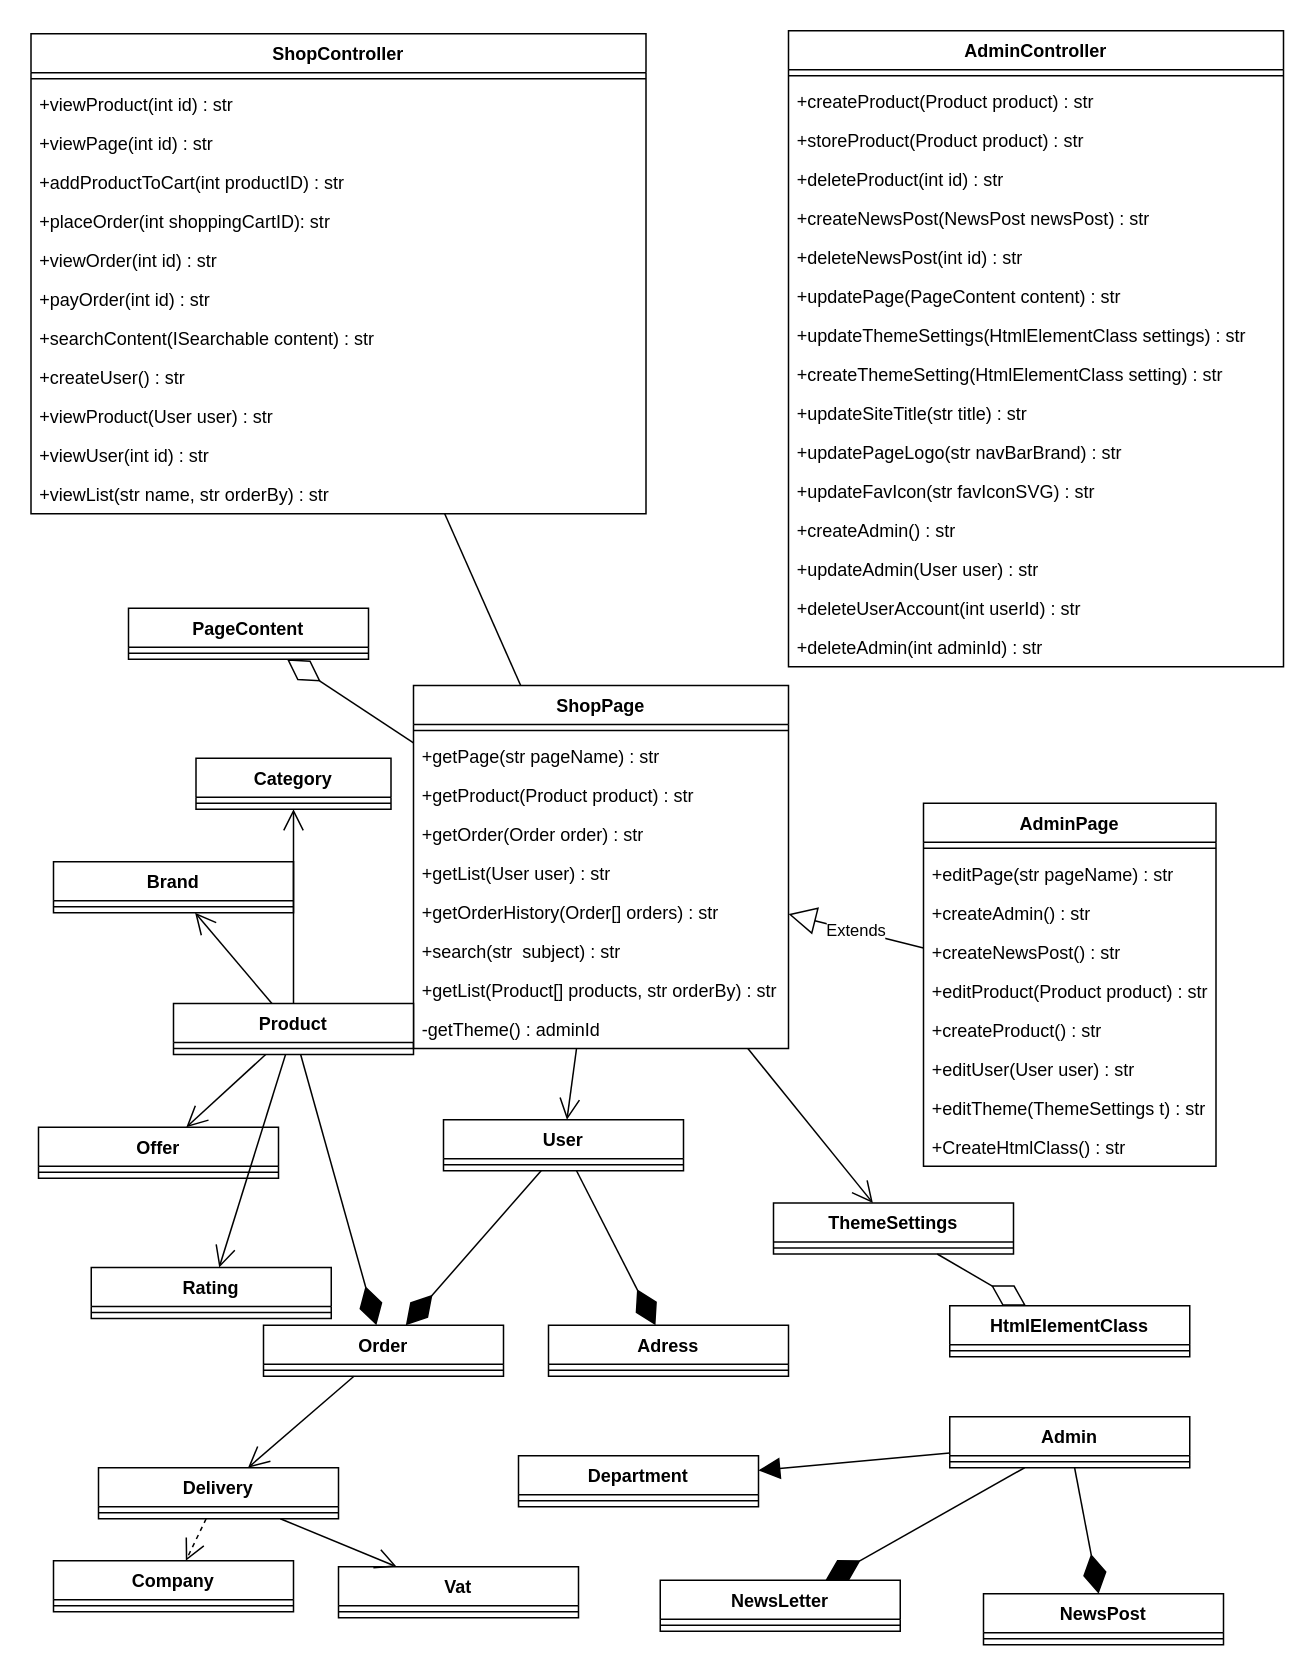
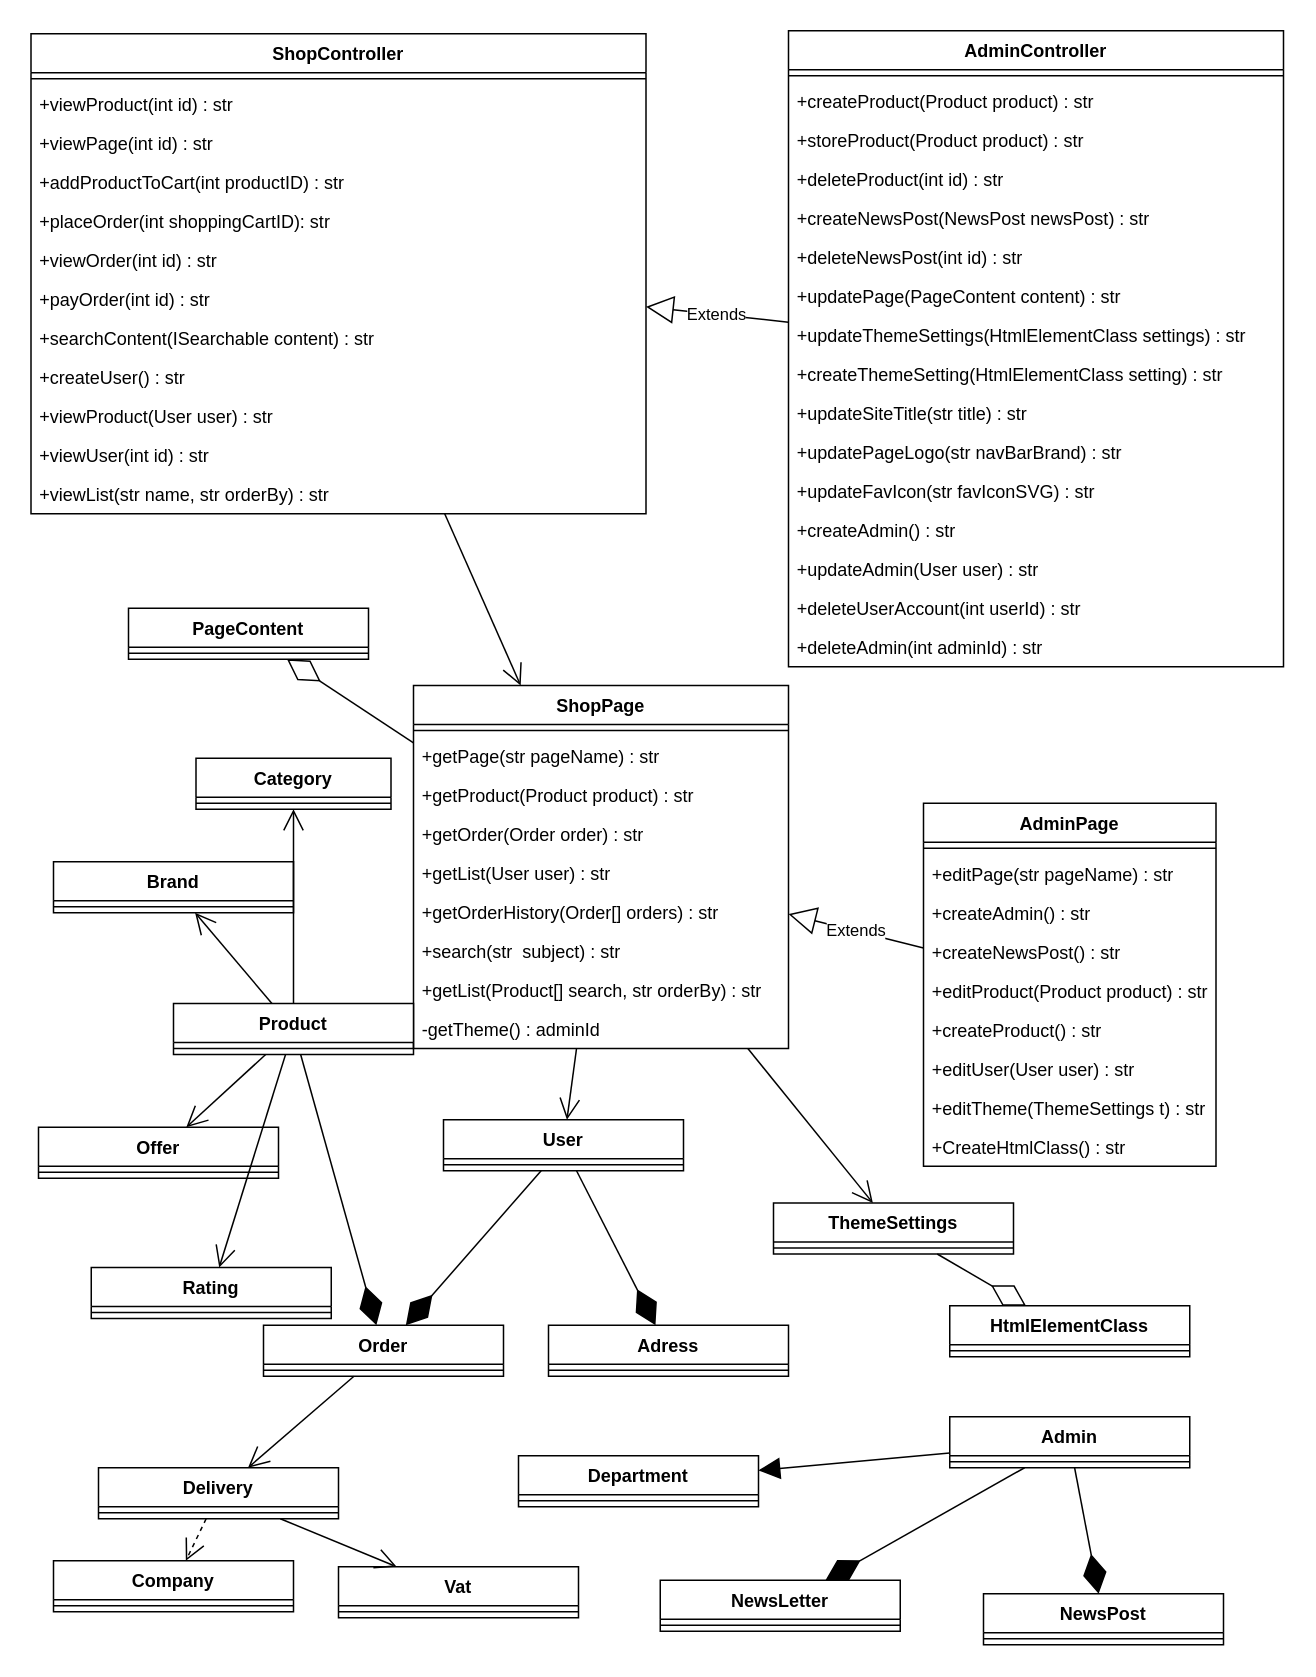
edge "AdminController" -> "ShopController": added, label "Extends"
edge "ShopController" -- "ShopPage": arrowhead none -> open
node "+getList(Product[] products, str orderBy) : str": label "+getList(Product[] products, str orderBy) : str" -> "+getList(Product[] search, str orderBy) : str"
